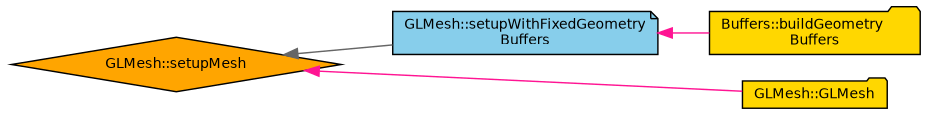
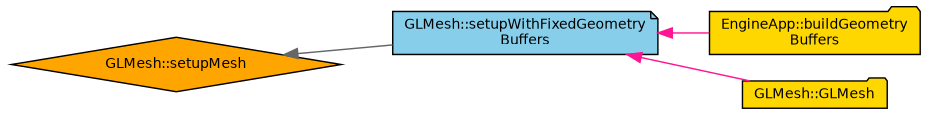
node "Buffers::buildGeometry Buffers": label "Buffers::buildGeometry Buffers" -> "EngineApp::buildGeometry Buffers"
edge "GLMesh::GLMesh" -> "GLMesh::setupMesh": now "GLMesh::GLMesh" -> "GLMesh::setupWithFixedGeometry Buffers"
